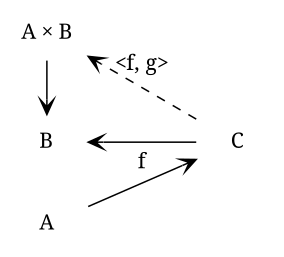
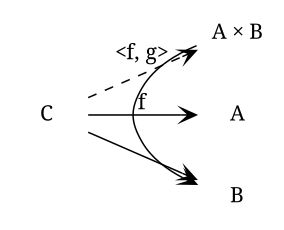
edge "A" -> "C": reversed
